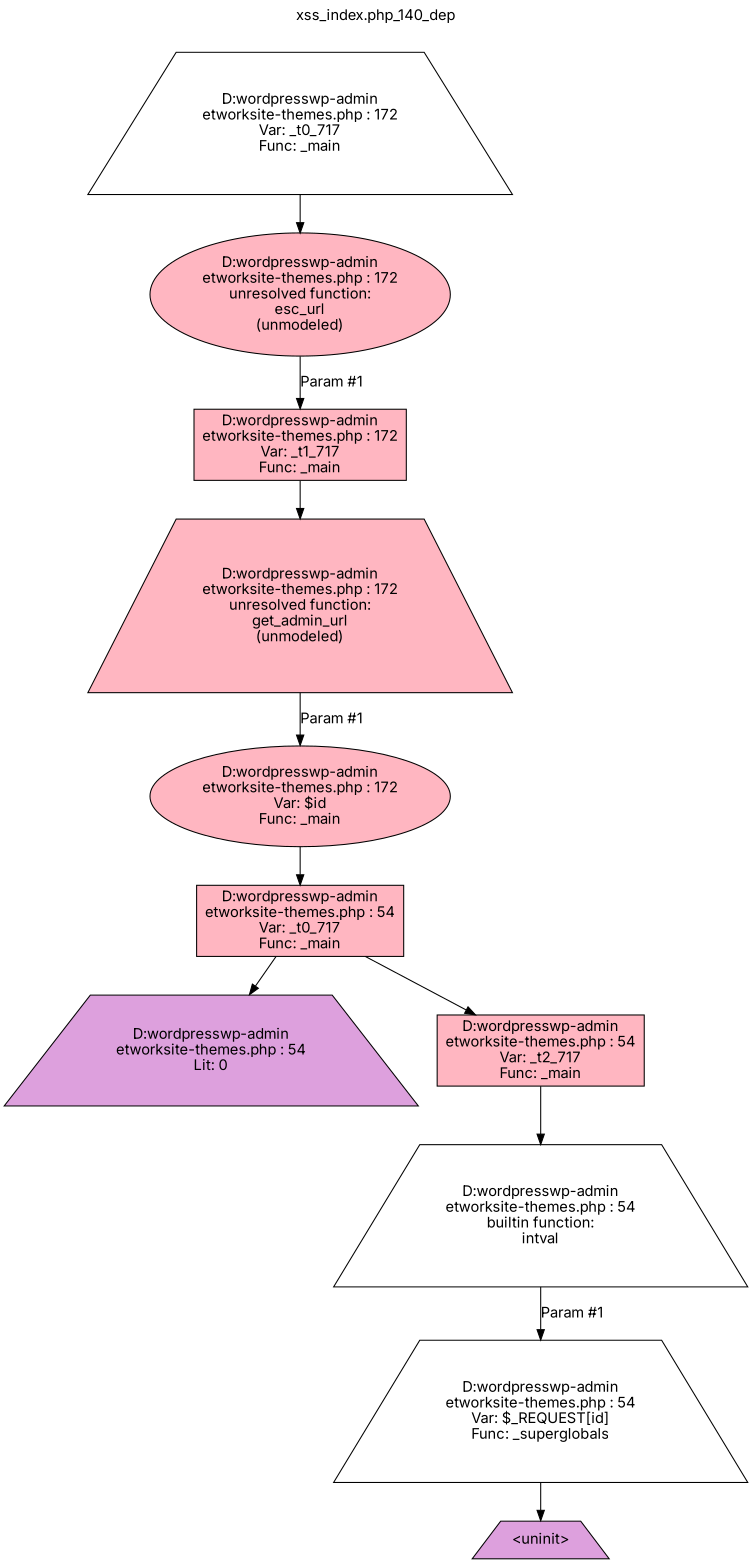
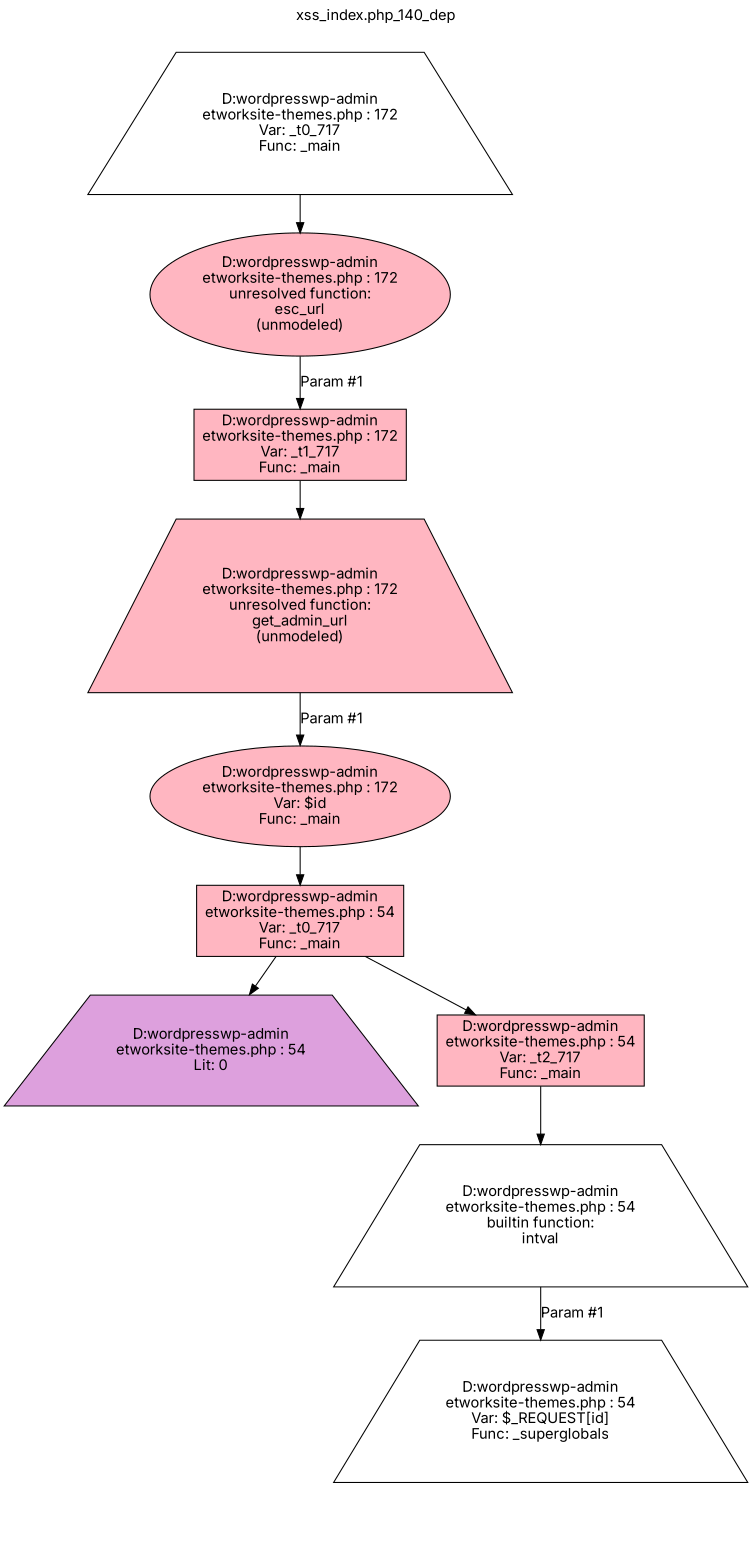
node "<uninit>": removed
